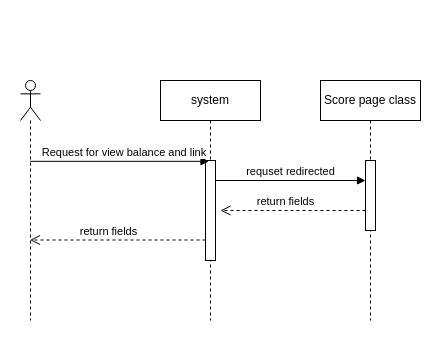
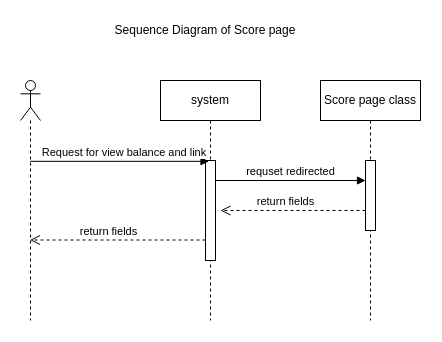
node "Sequence Diagram of Score page": added
